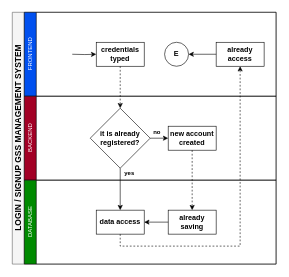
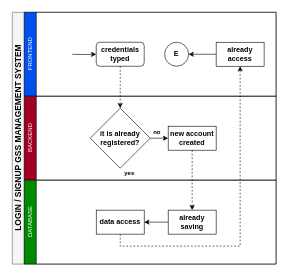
node "credentials typed": shape rectangle -> rounded rectangle
edge "it is already registered?" -> "data access": removed
